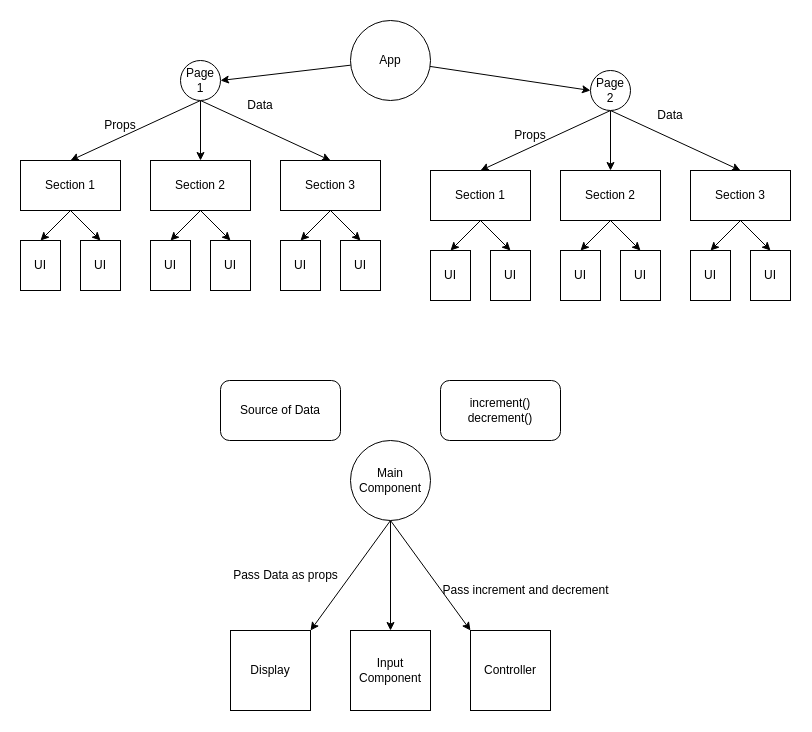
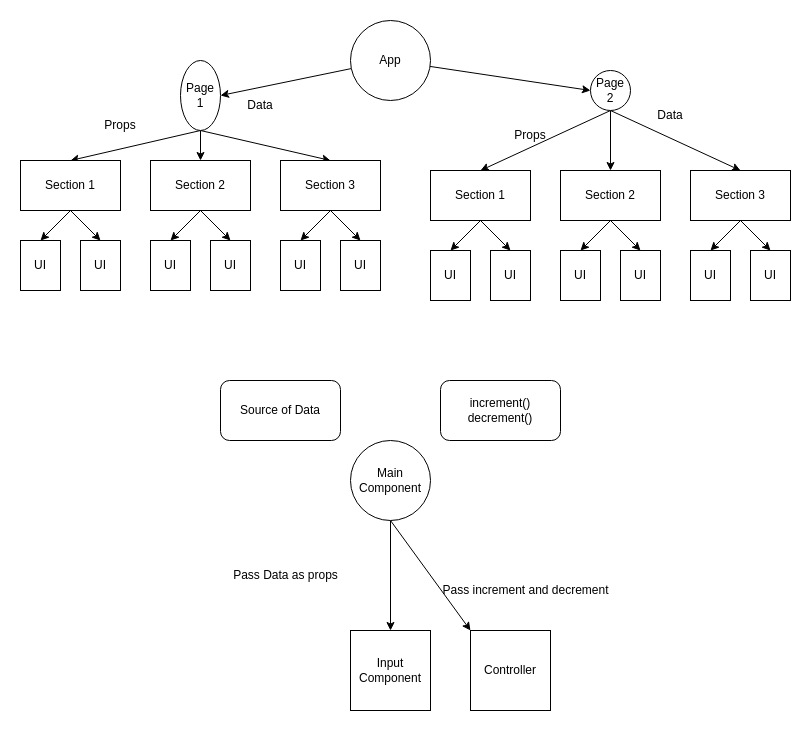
node "Page 1": size 40x40 -> 40x70
edge "Main Component" -> "Display": removed
node "Display": removed
